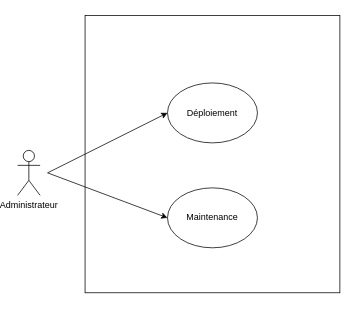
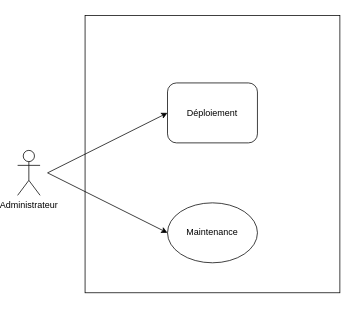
node "Déploiement": shape ellipse -> rounded rectangle
node "Maintenance": moved (213, 218) -> (213, 233)
